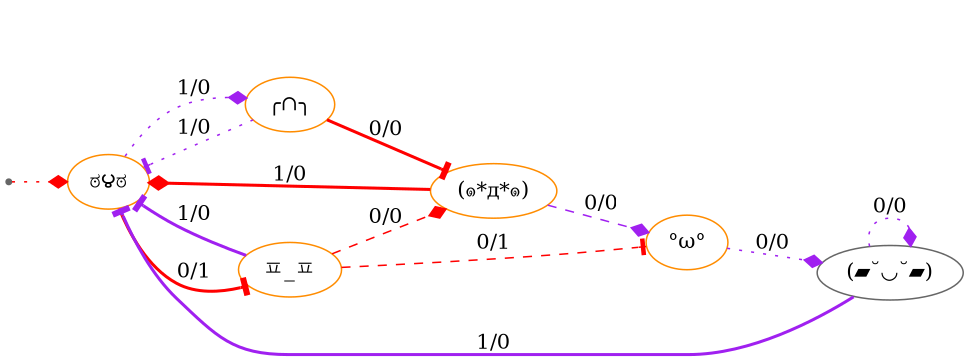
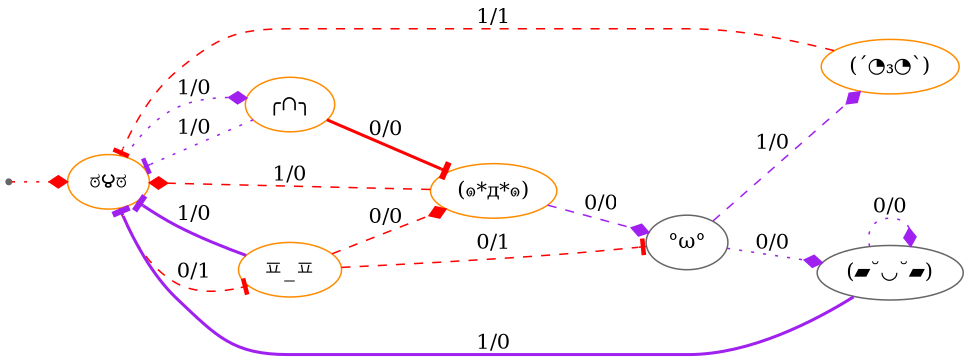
node "(´◔₃◔`)": added
edge "(๑*д*๑)" -> "ಠ౪ಠ": style bold -> dashed
node "°ω°": color darkorange -> gray40
edge "ಠ౪ಠ" -> "ㅍ_ㅍ": style bold -> dashed
